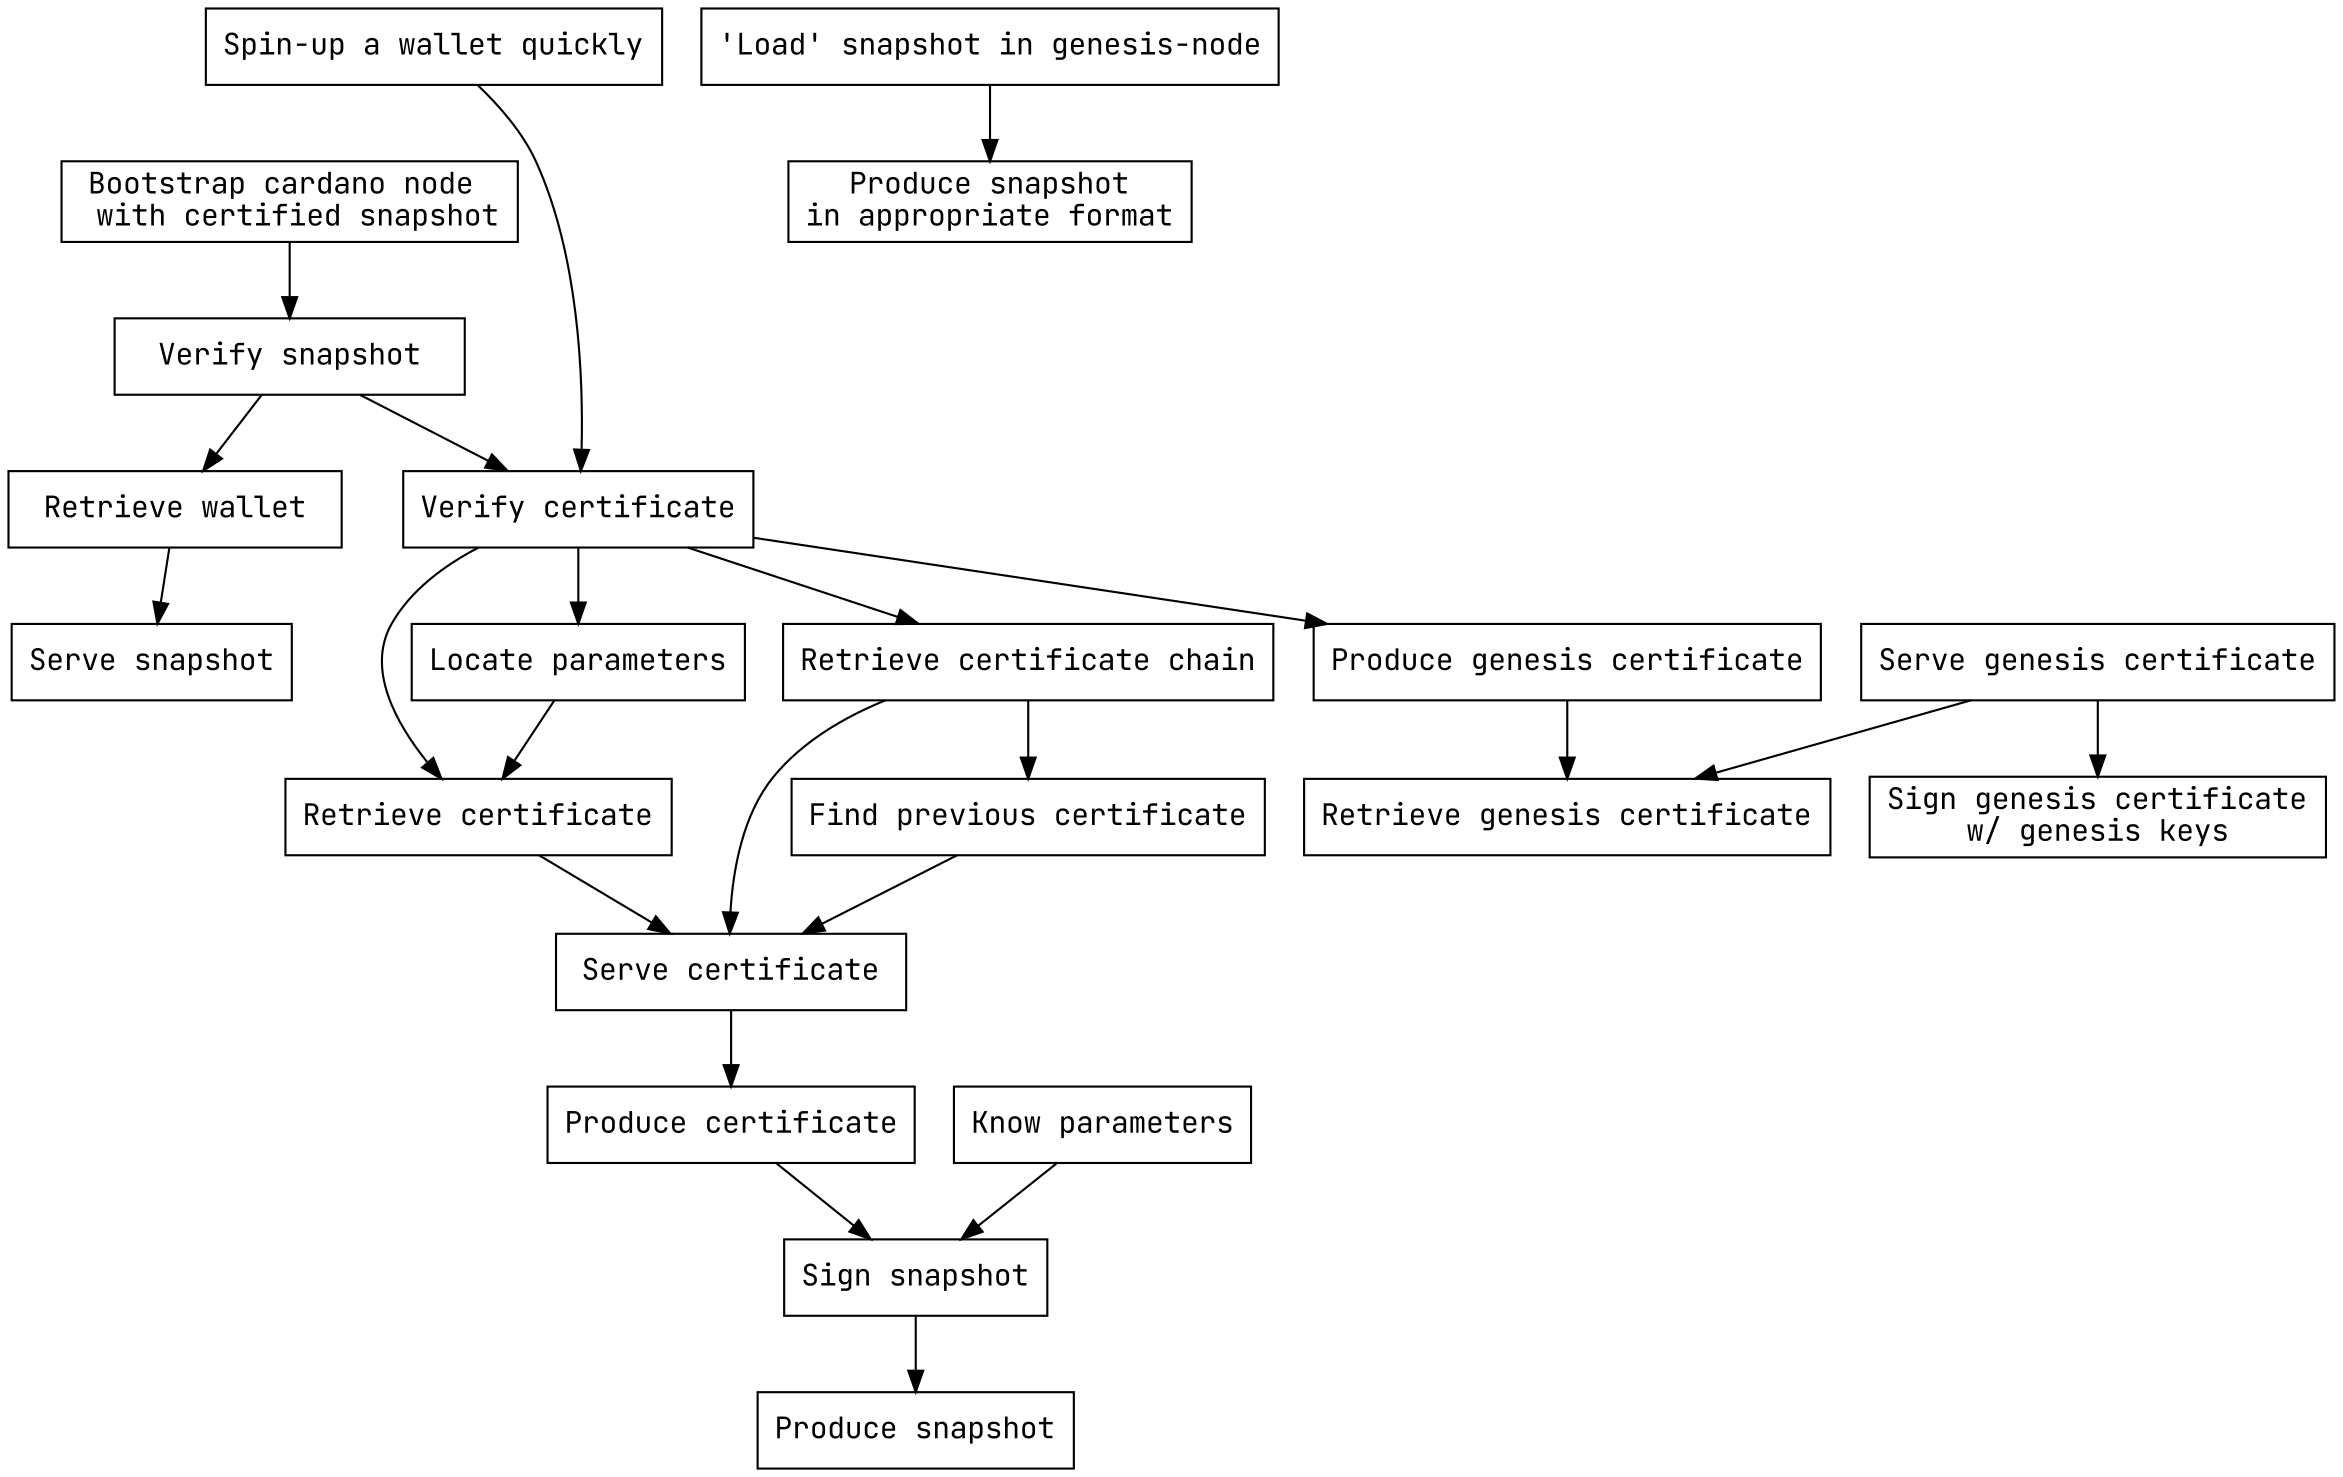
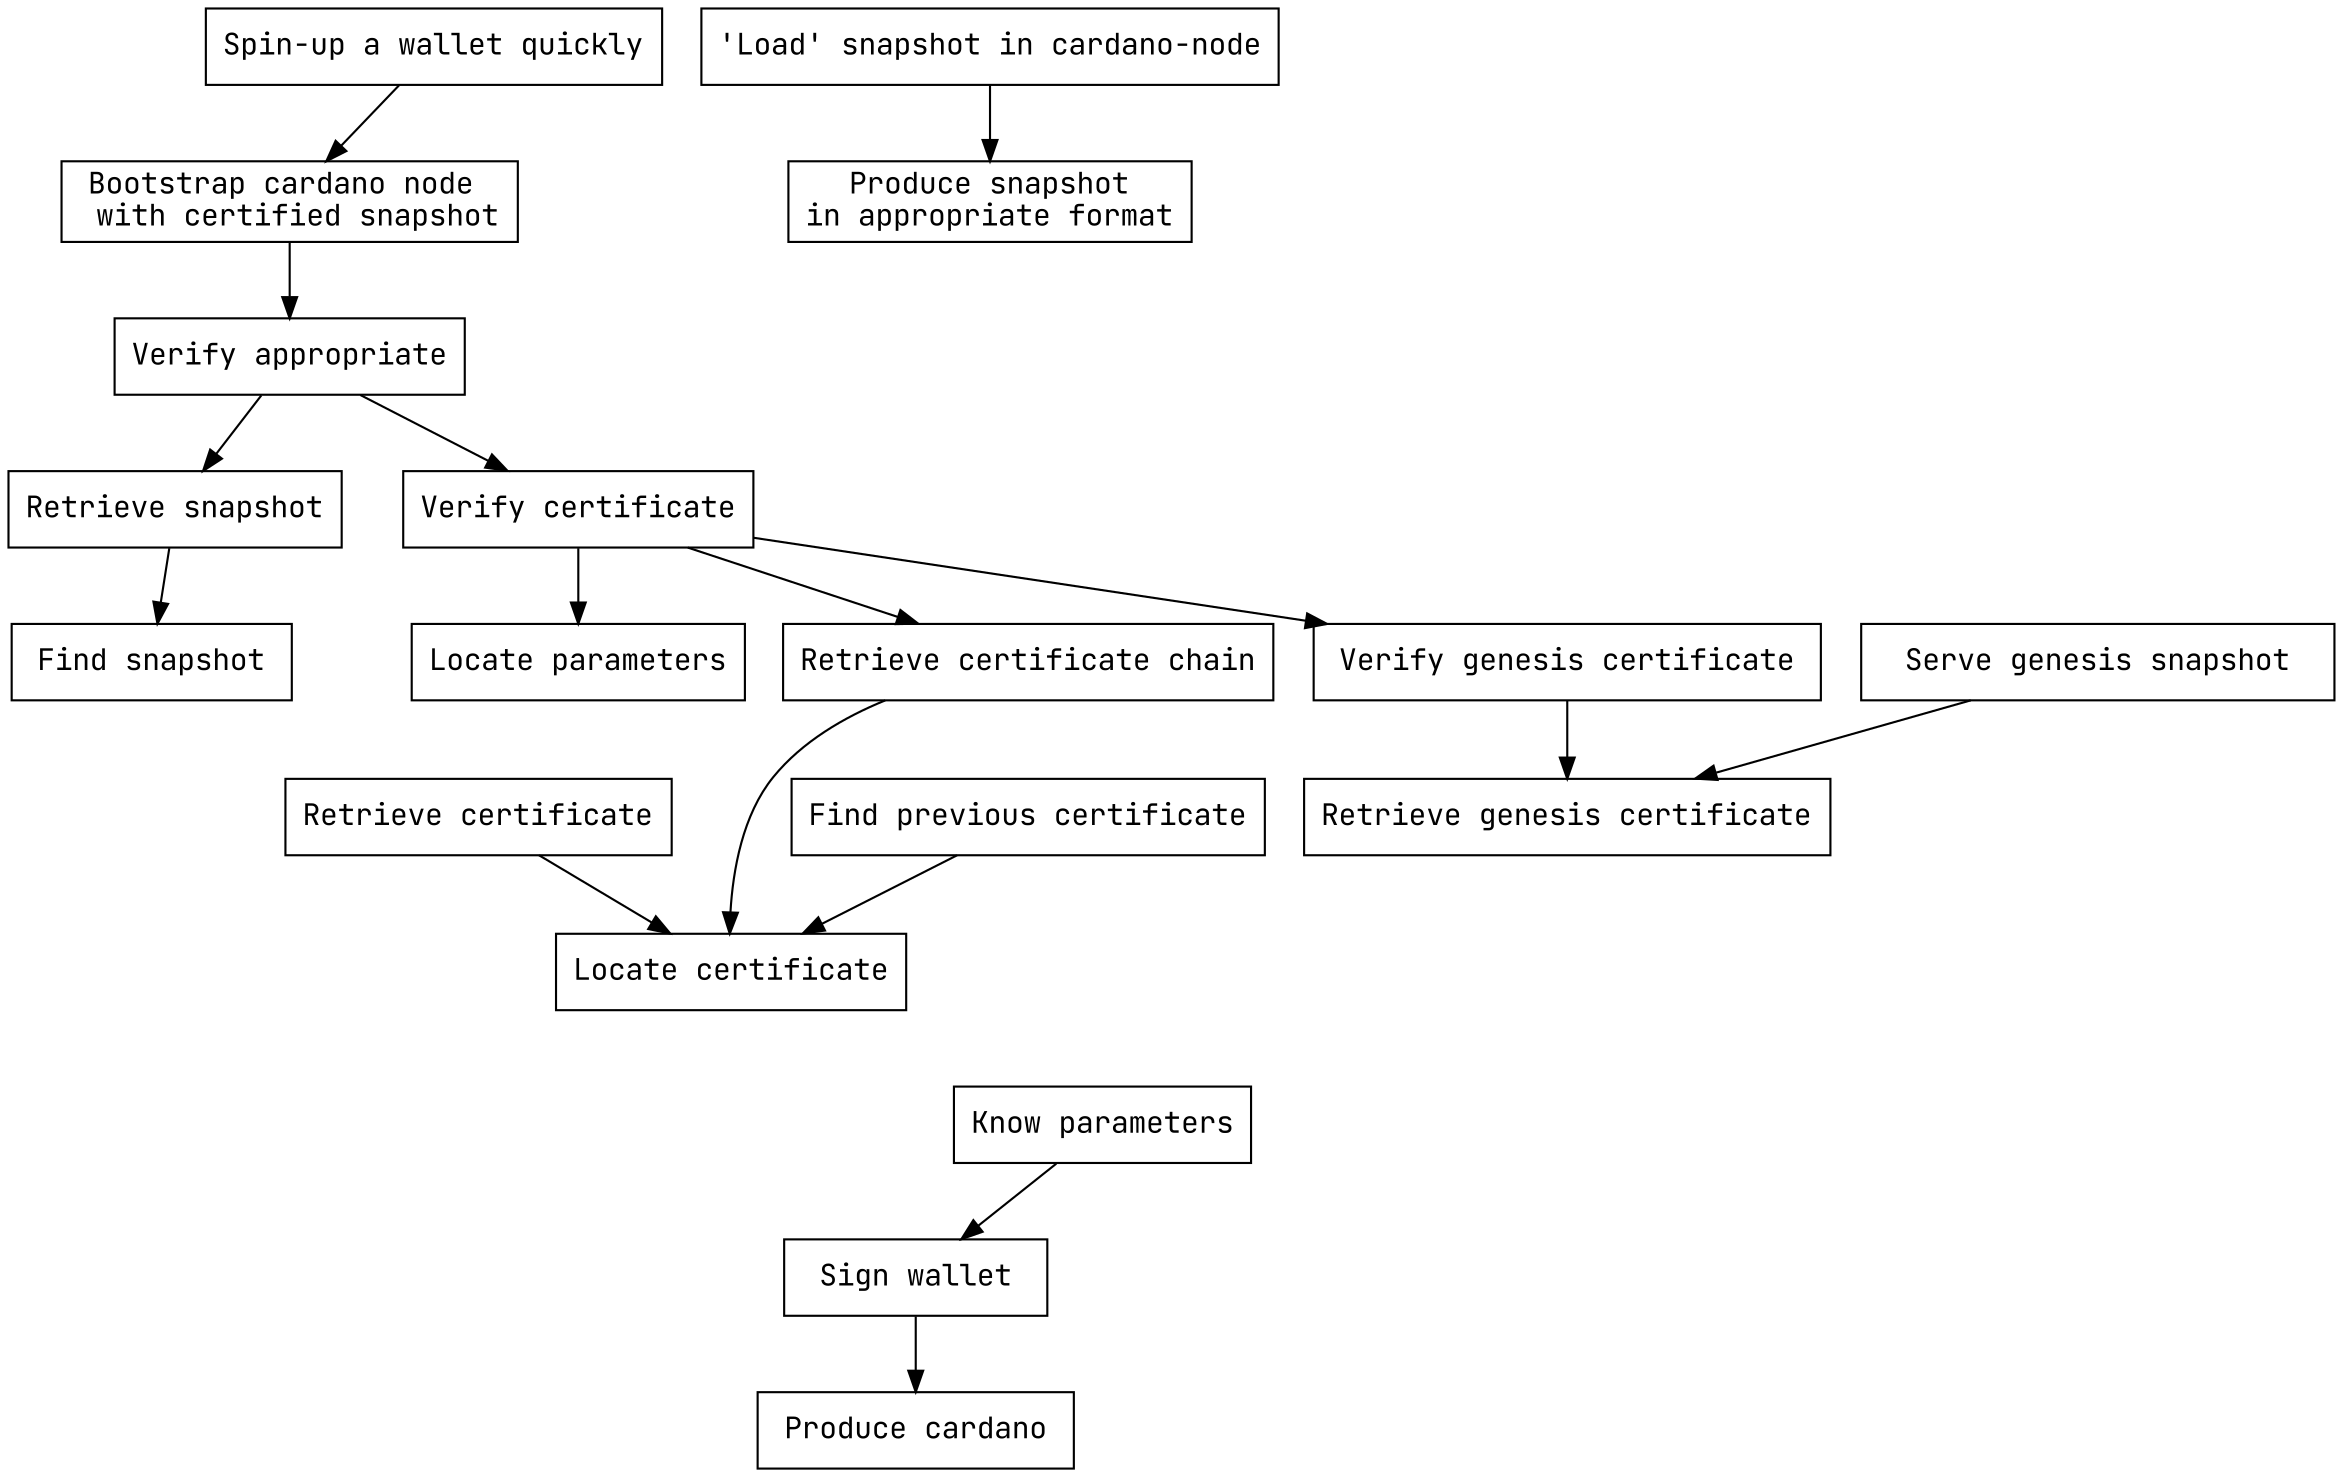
node "'Load' snapshot in genesis-node": label "'Load' snapshot in genesis-node" -> "'Load' snapshot in cardano-node"
edge "Spin-up a wallet quickly" -> "Verify certificate": now "Spin-up a wallet quickly" -> "Bootstrap cardano node with certified snapshot"
node "Verify snapshot": label "Verify snapshot" -> "Verify appropriate"
node "Retrieve wallet": label "Retrieve wallet" -> "Retrieve snapshot"
edge "Verify certificate" -> "Retrieve certificate": removed
node "Serve snapshot": label "Serve snapshot" -> "Find snapshot"
node "Produce genesis certificate": label "Produce genesis certificate" -> "Verify genesis certificate"
node "Serve genesis certificate": label "Serve genesis certificate" -> "Serve genesis snapshot"
edge "Retrieve certificate chain" -> "Find previous certificate": removed
edge "Locate parameters" -> "Retrieve certificate": removed
node "Sign genesis certificate w/ genesis keys": removed
node "Serve certificate": label "Serve certificate" -> "Locate certificate"
node "Produce certificate": removed
node "Sign snapshot": label "Sign snapshot" -> "Sign wallet"
node "Produce snapshot": label "Produce snapshot" -> "Produce cardano"
